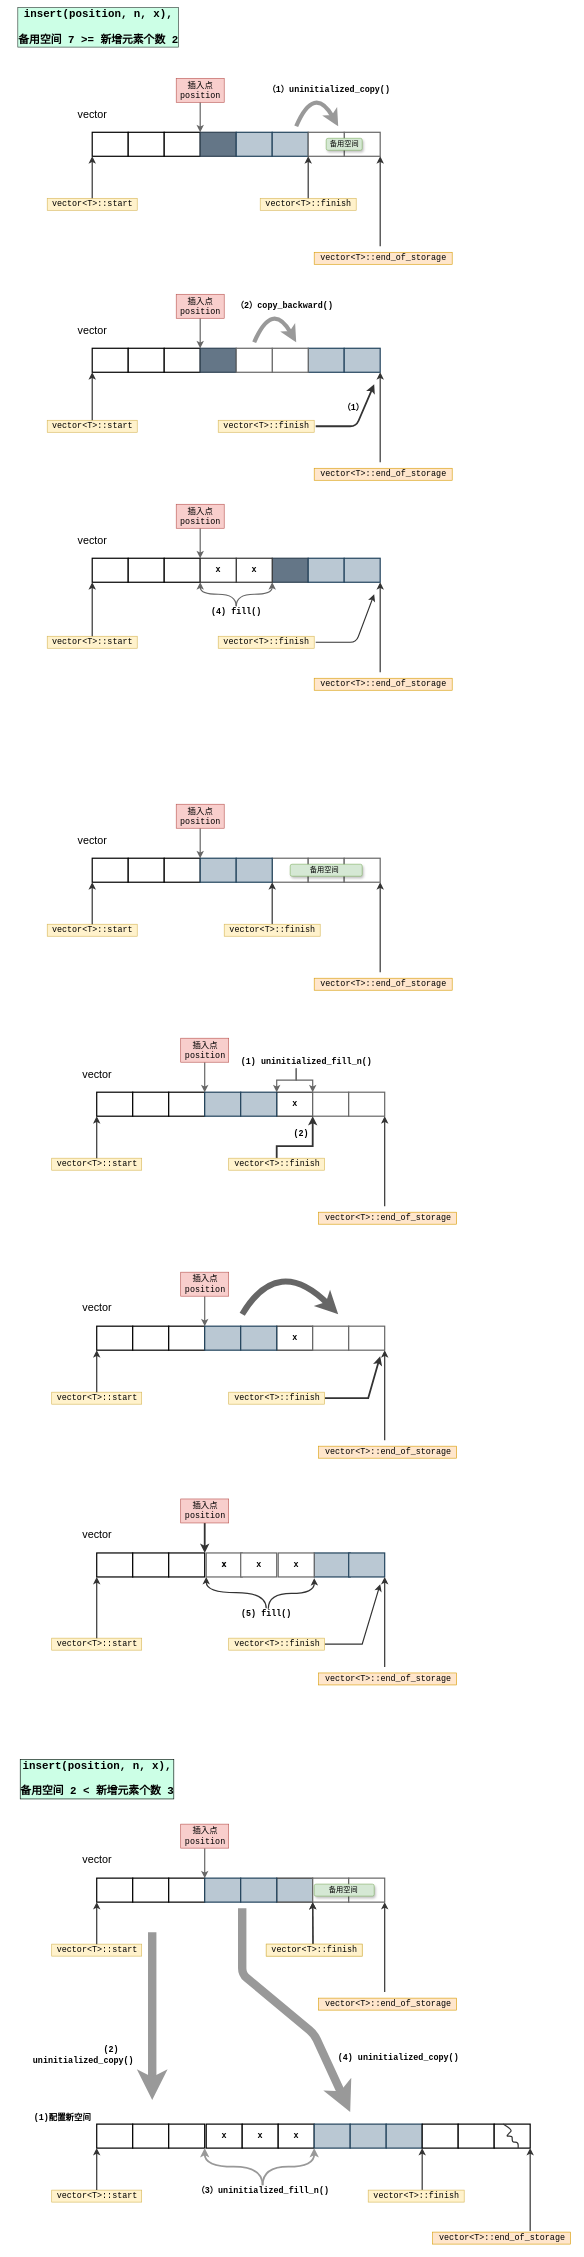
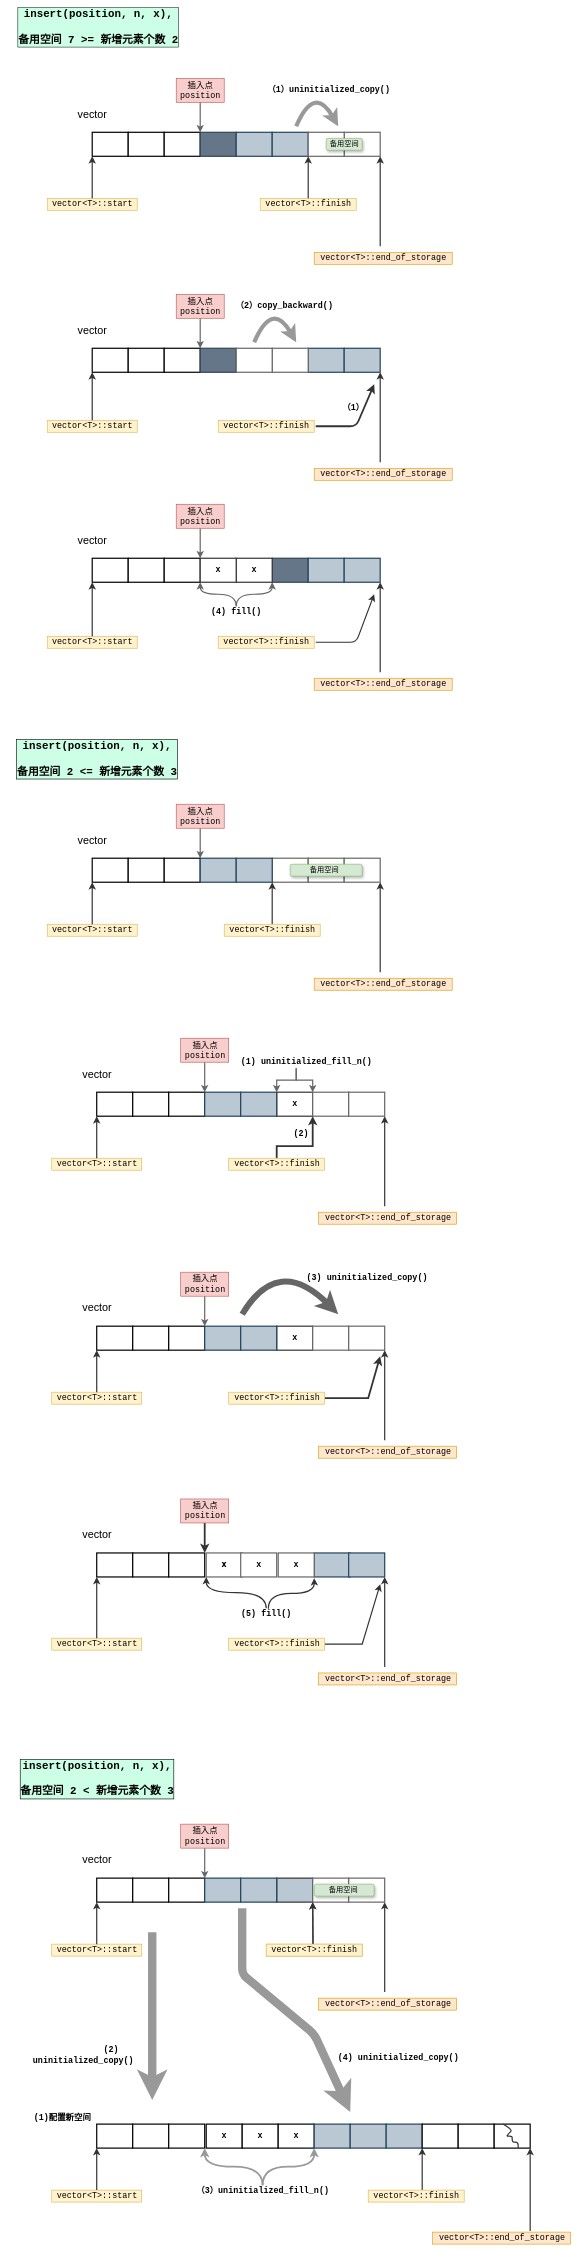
node "insert(position, n, x), 备用空间 2 <= 新增元素个数 3": added
node "(3) uninitialized_copy()": added
